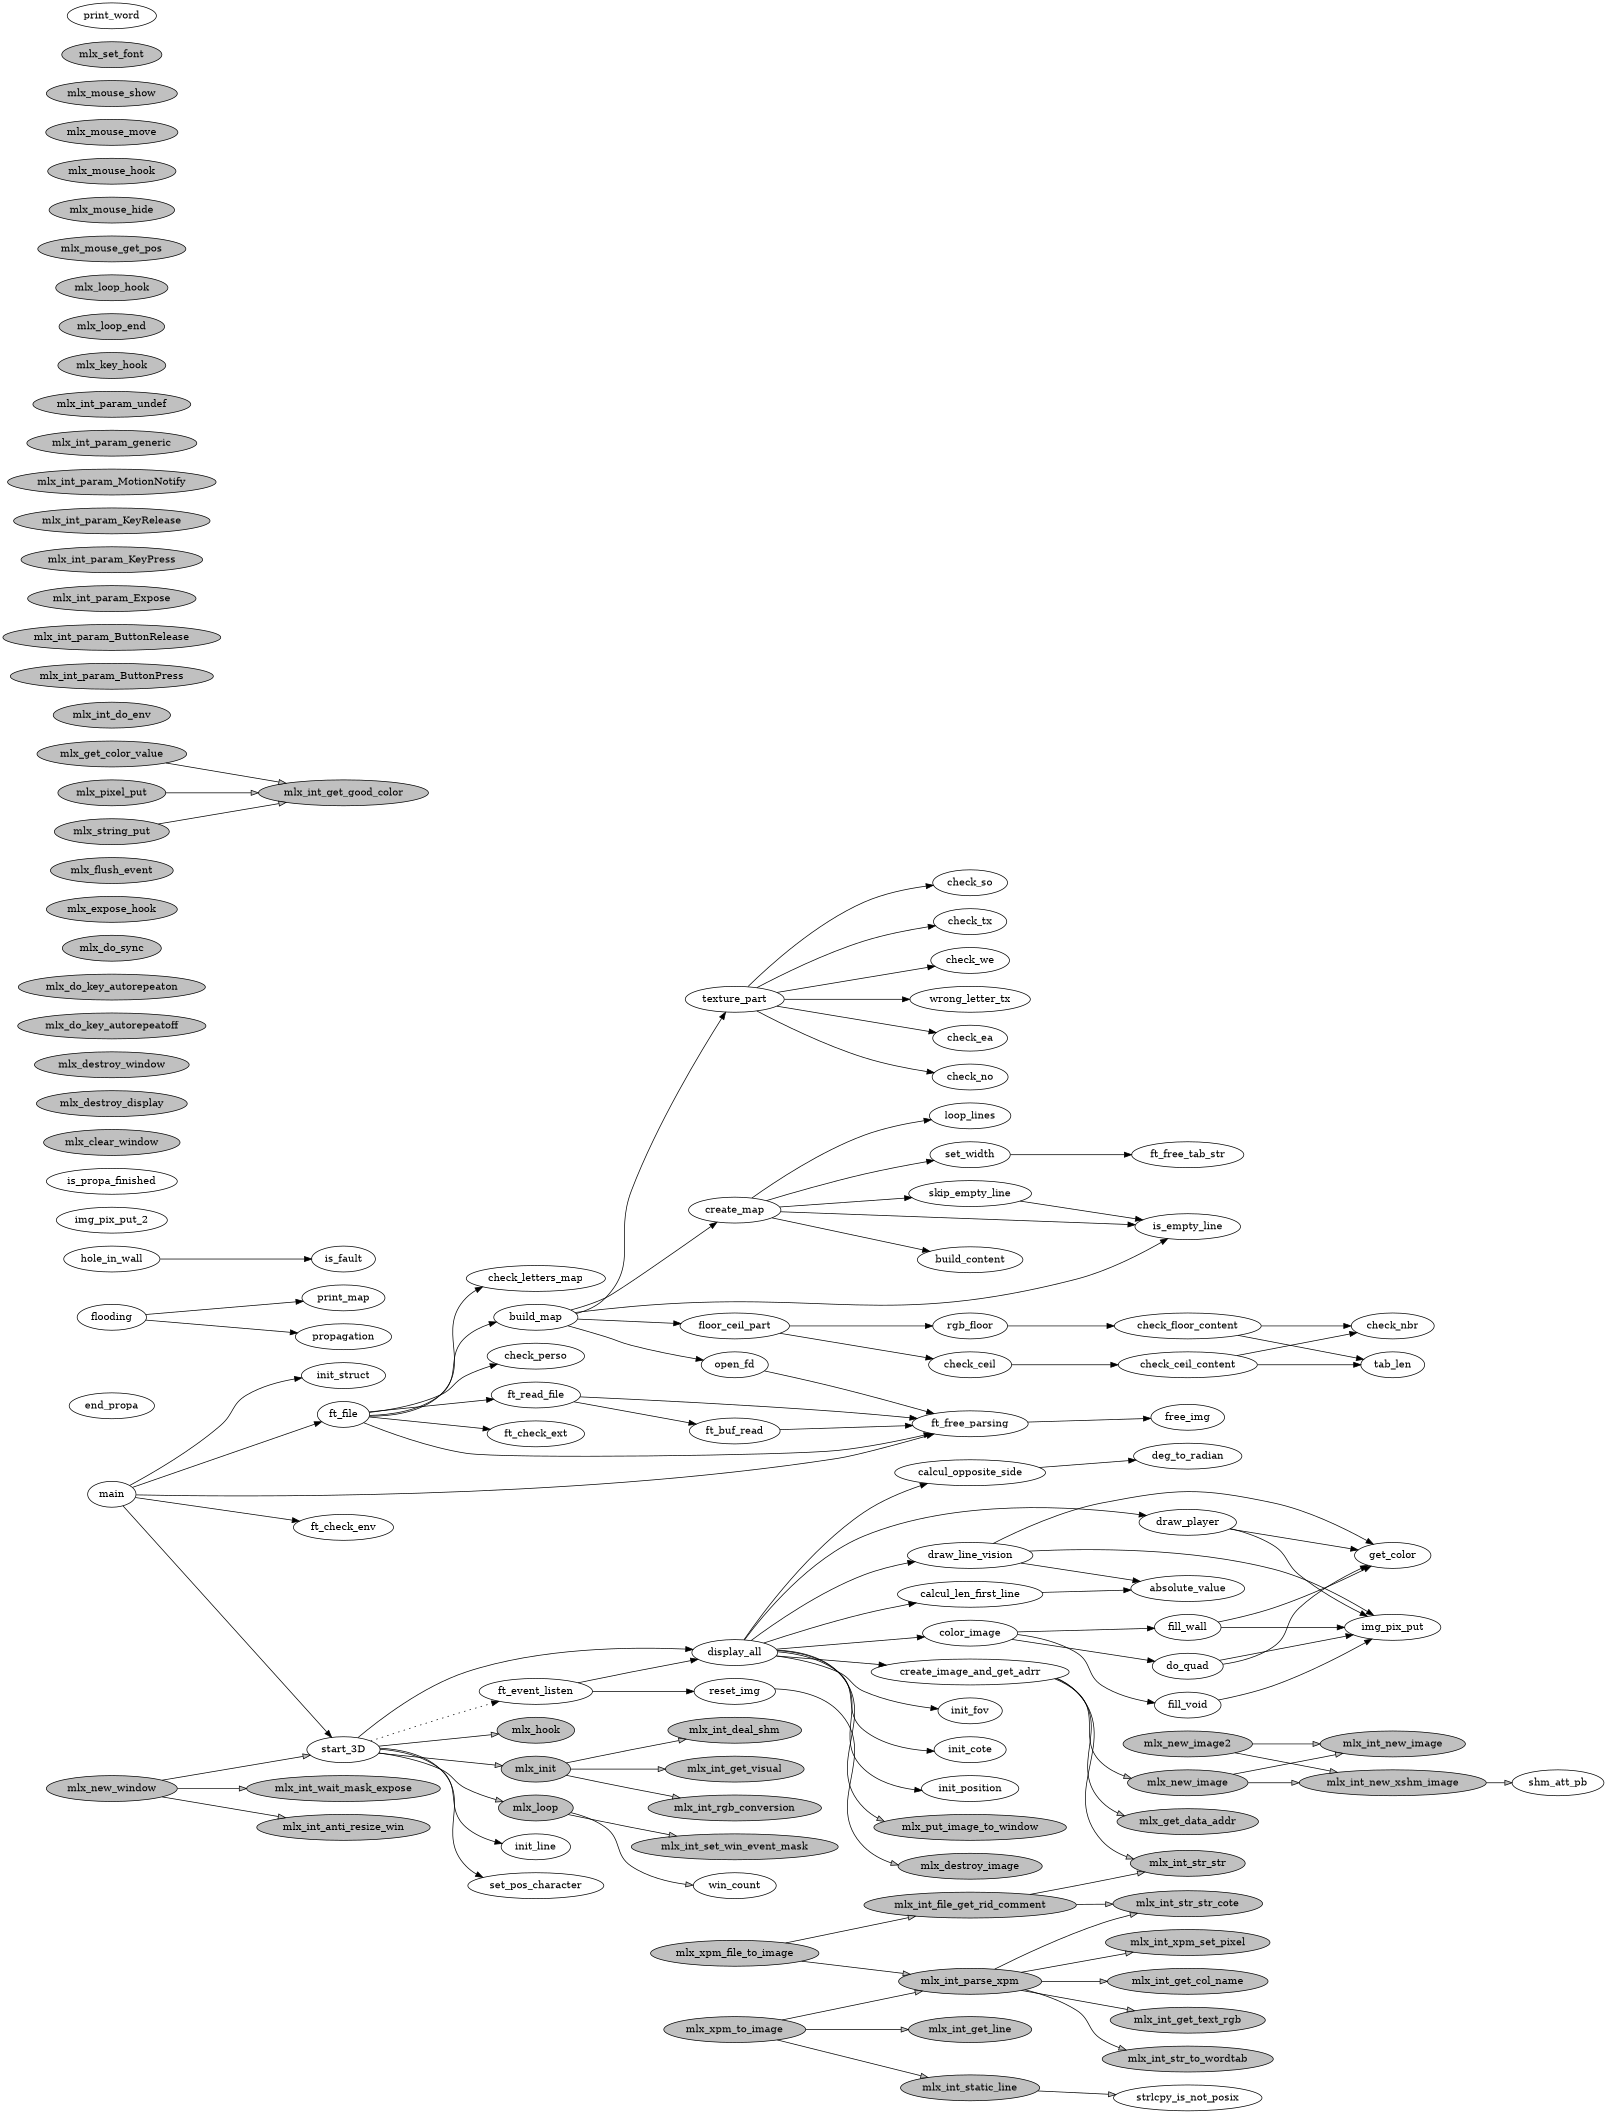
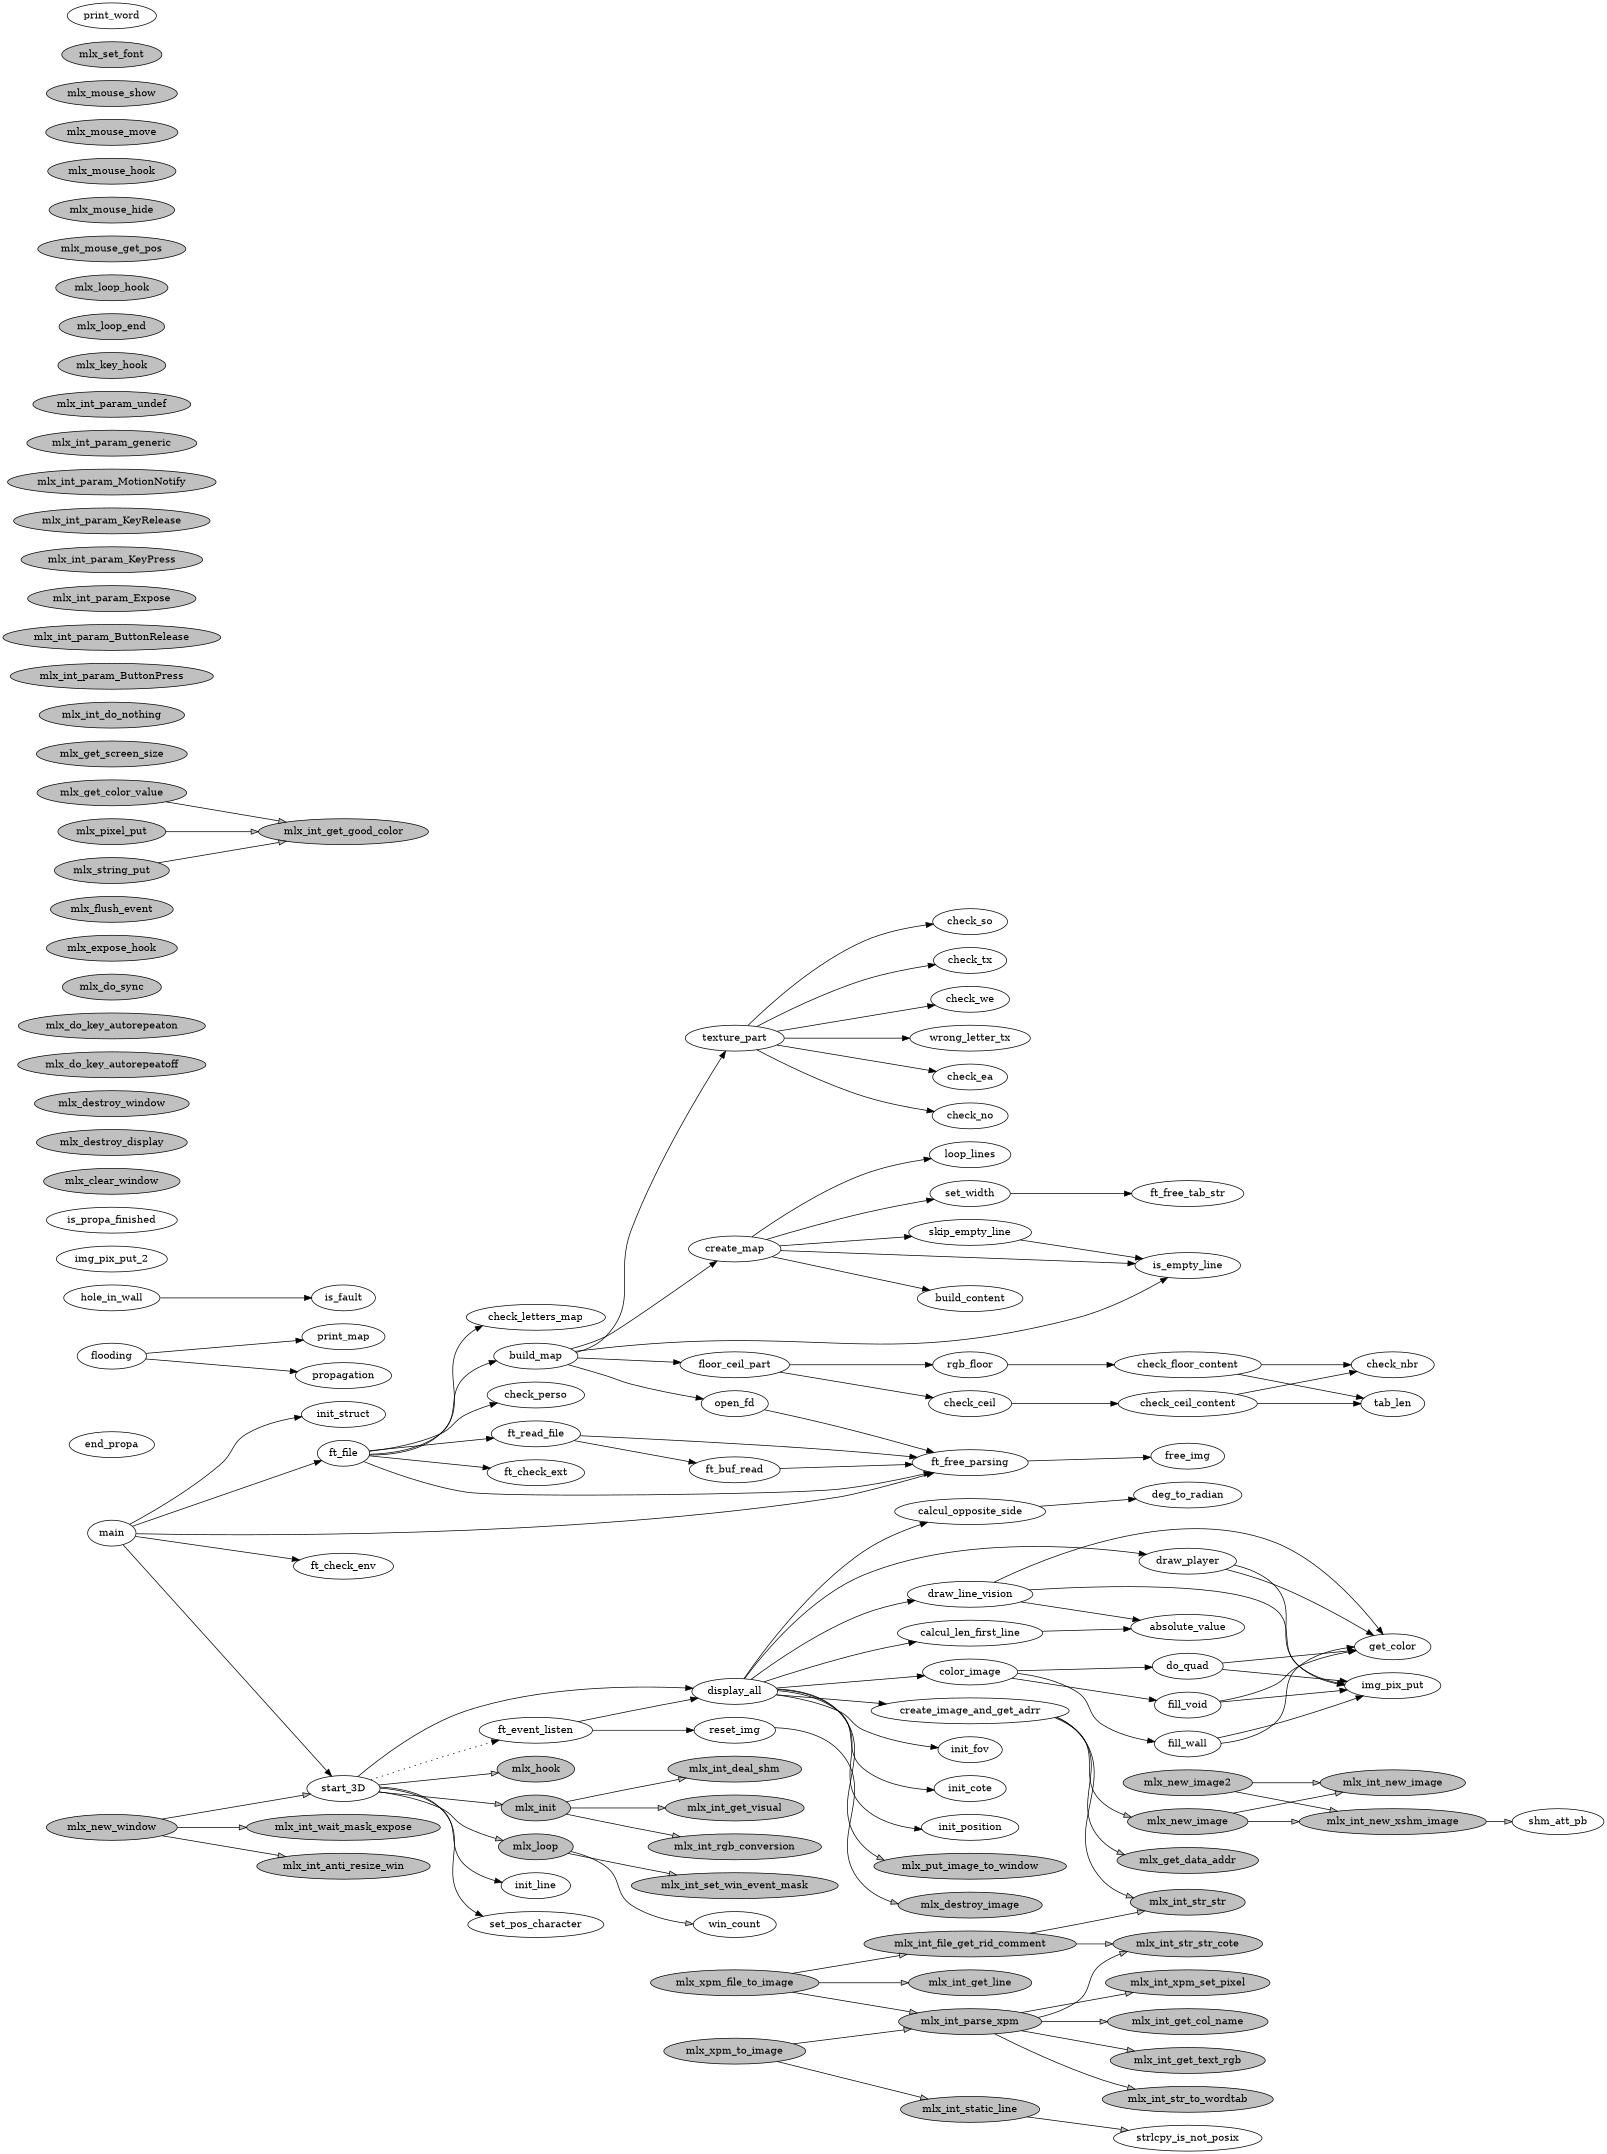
node "mlx_int_do_env": label "mlx_int_do_env" -> "mlx_int_do_nothing"
node "mlx_get_screen_size": added
edge "fill_void" -> "get_color": added
edge "mlx_xpm_to_image" -> "mlx_int_get_line": now "mlx_xpm_file_to_image" -> "mlx_int_get_line"
